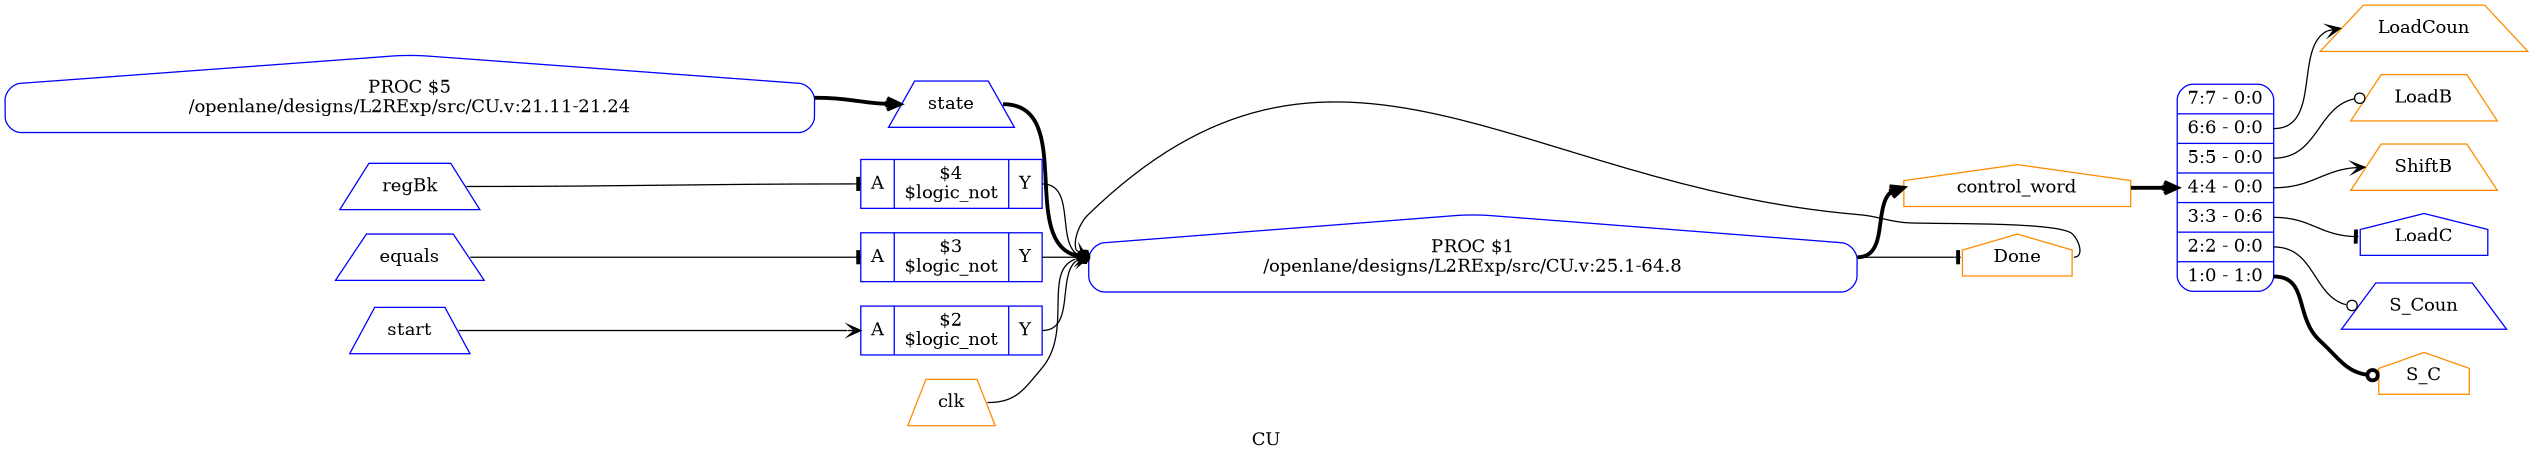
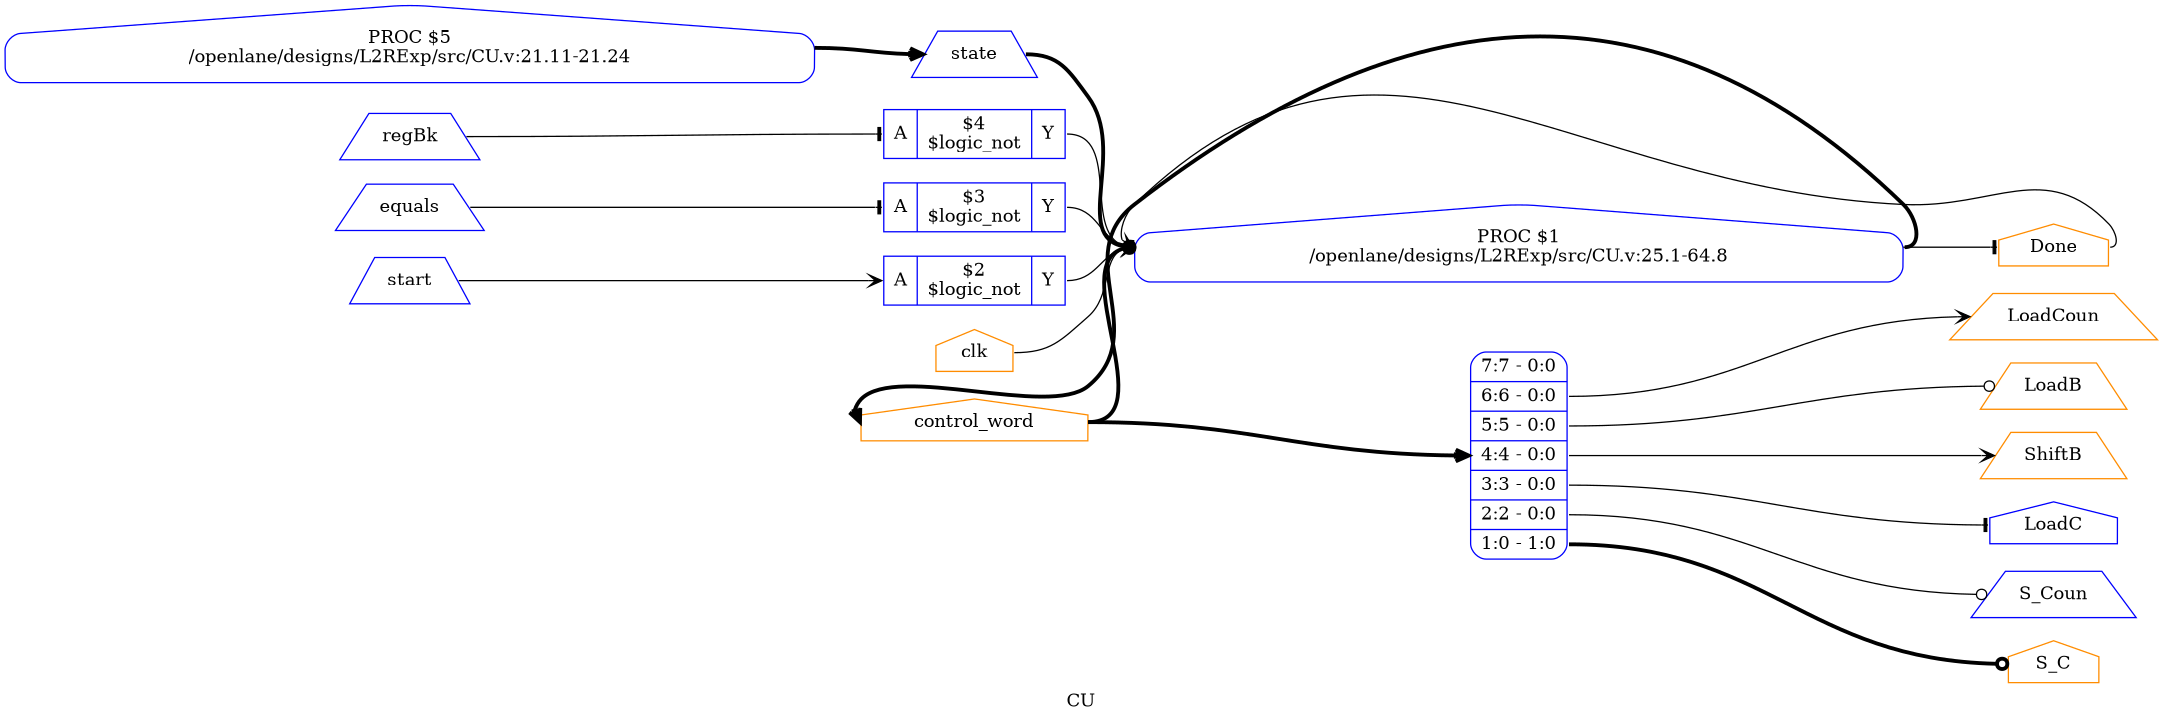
node "7:7 - 0:0": text "3:3 - 0:6" -> "3:3 - 0:0"
edge "control_word" -> "PROC $1 /openlane/designs/L2RExp/src/CU.v:25.1-64.8": added
node "clk": shape trapezium -> house
